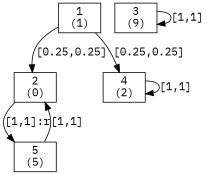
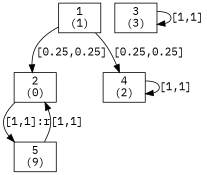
node "3 (9)": label "3 (9)" -> "3 (3)"
node "5 (5)": label "5 (5)" -> "5 (9)"
